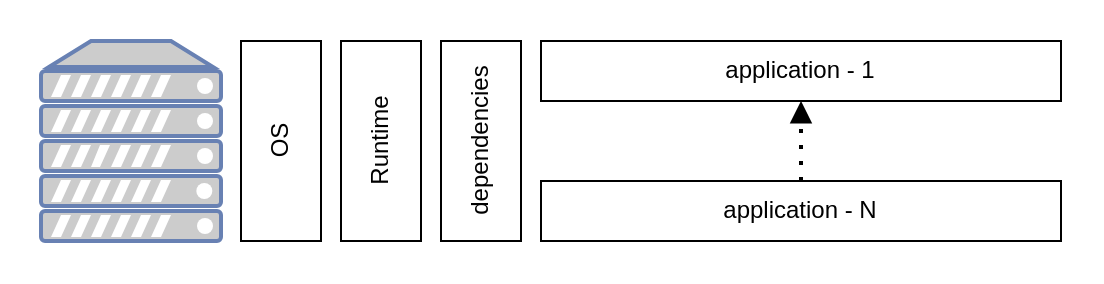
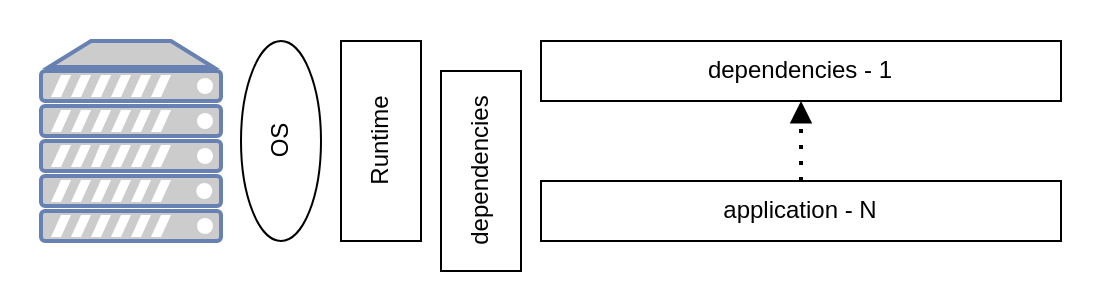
node "application - 1": label "application - 1" -> "dependencies - 1"
node "OS": shape rectangle -> ellipse
node "dependencies": moved (481, 141) -> (481, 171)
